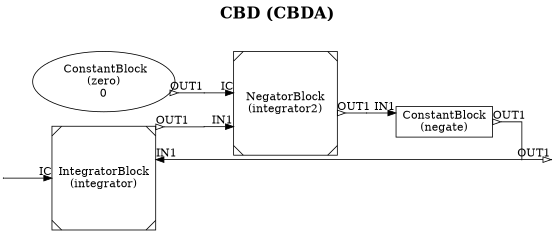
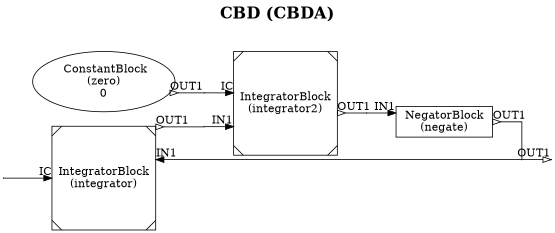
node "NegatorBlock (integrator2)": label "NegatorBlock (integrator2)" -> "IntegratorBlock (integrator2)"
node "ConstantBlock (negate)": label "ConstantBlock (negate)" -> "NegatorBlock (negate)"
